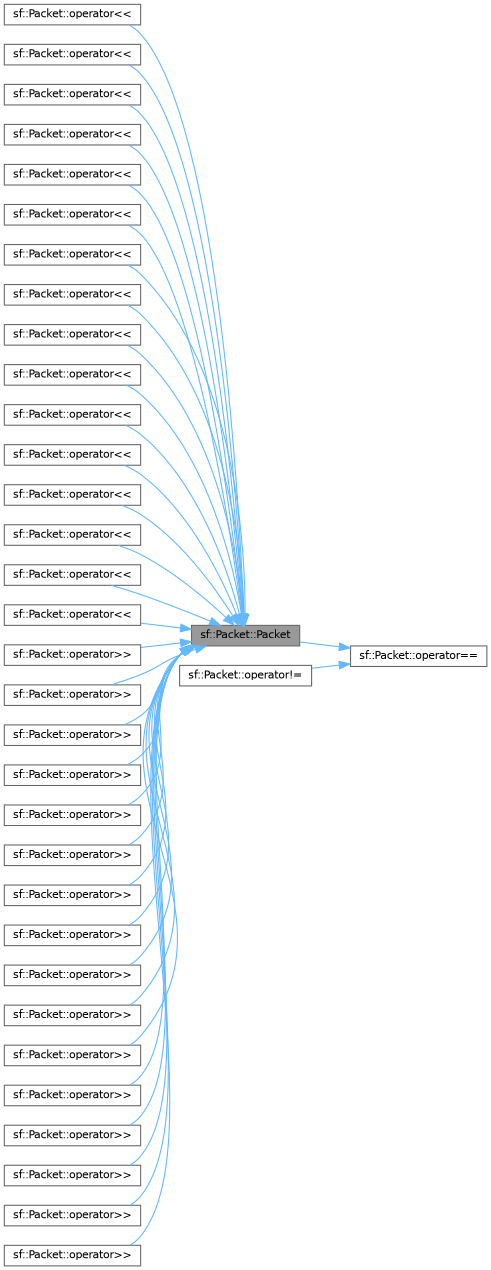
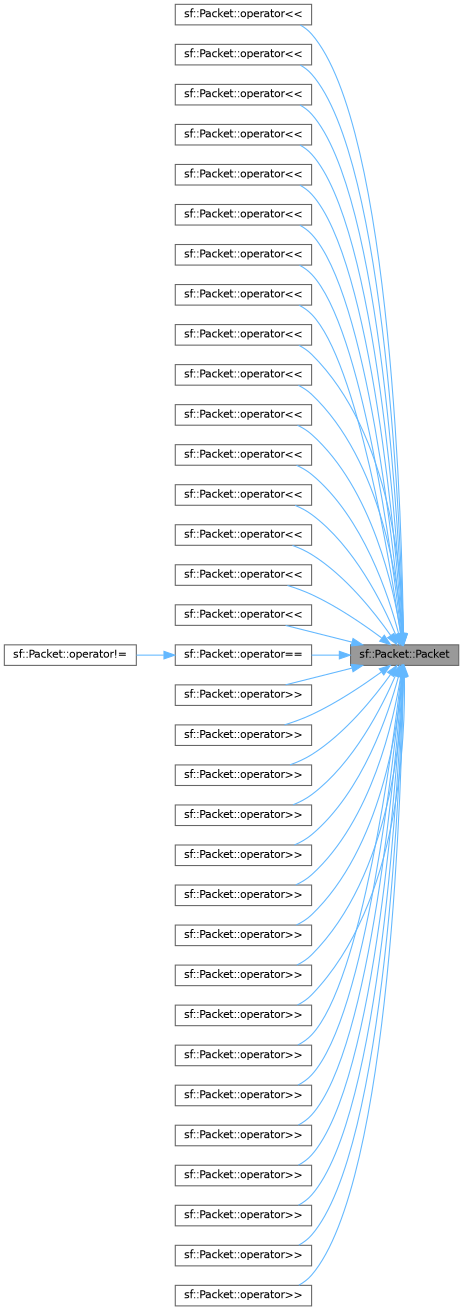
edge "sf::Packet::Packet" -> "sf::Packet::operator==": reversed
